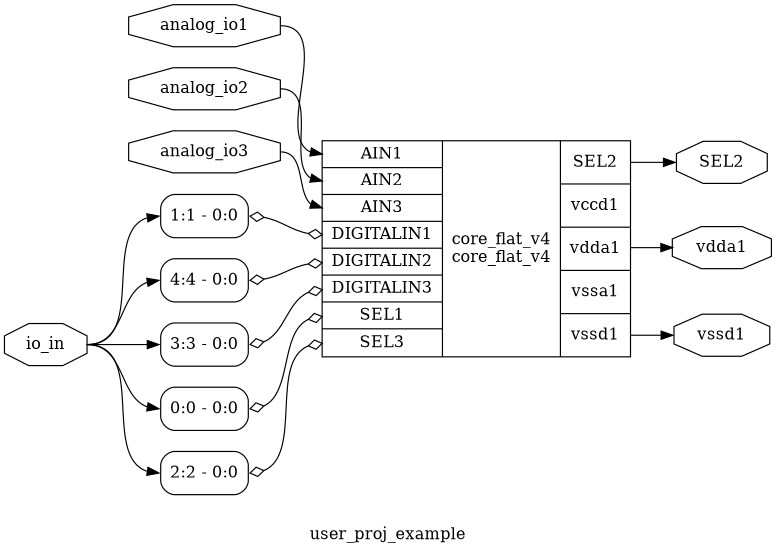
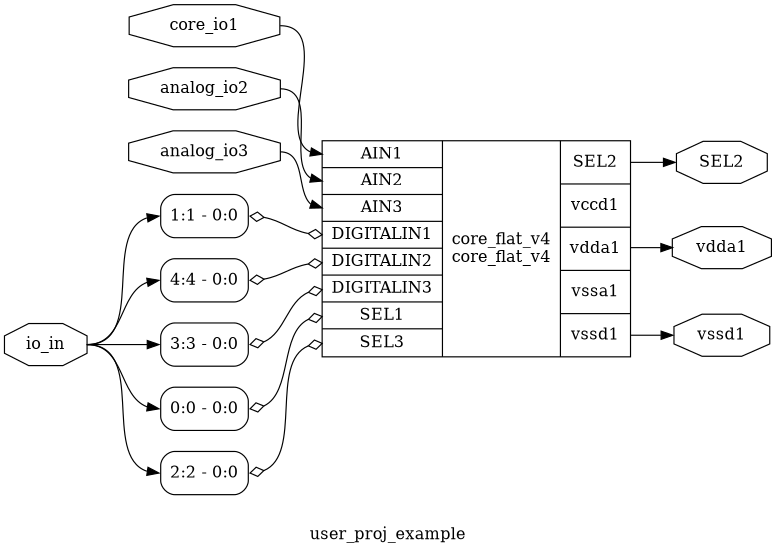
node "analog_io1": label "analog_io1" -> "core_io1"
